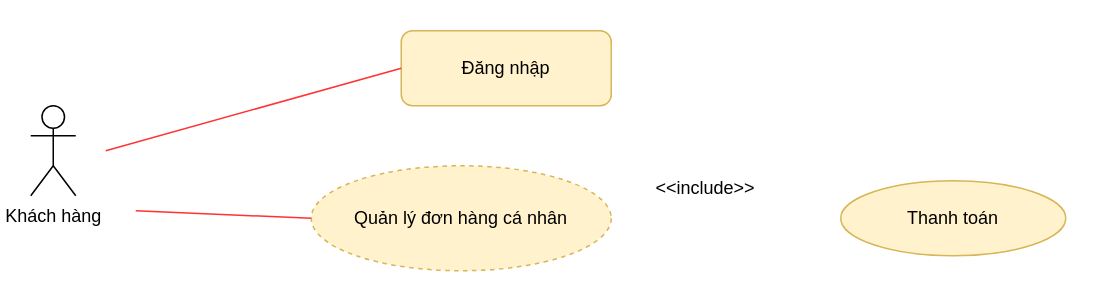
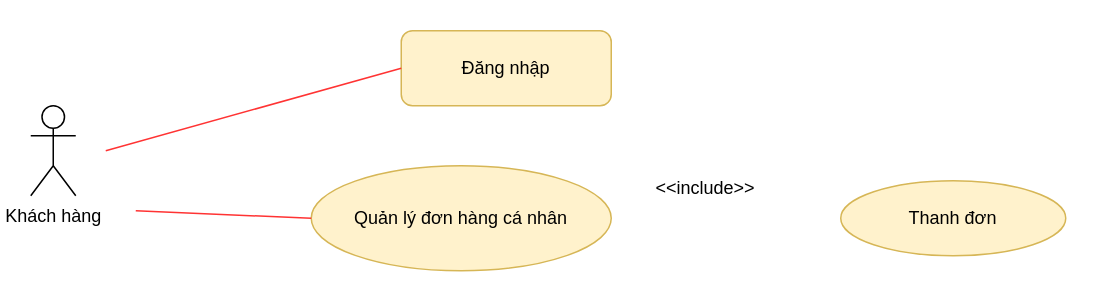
node "Quản lý đơn hàng cá nhân": style dashed -> solid
node "Thanh toán": label "Thanh toán" -> "Thanh đơn"
